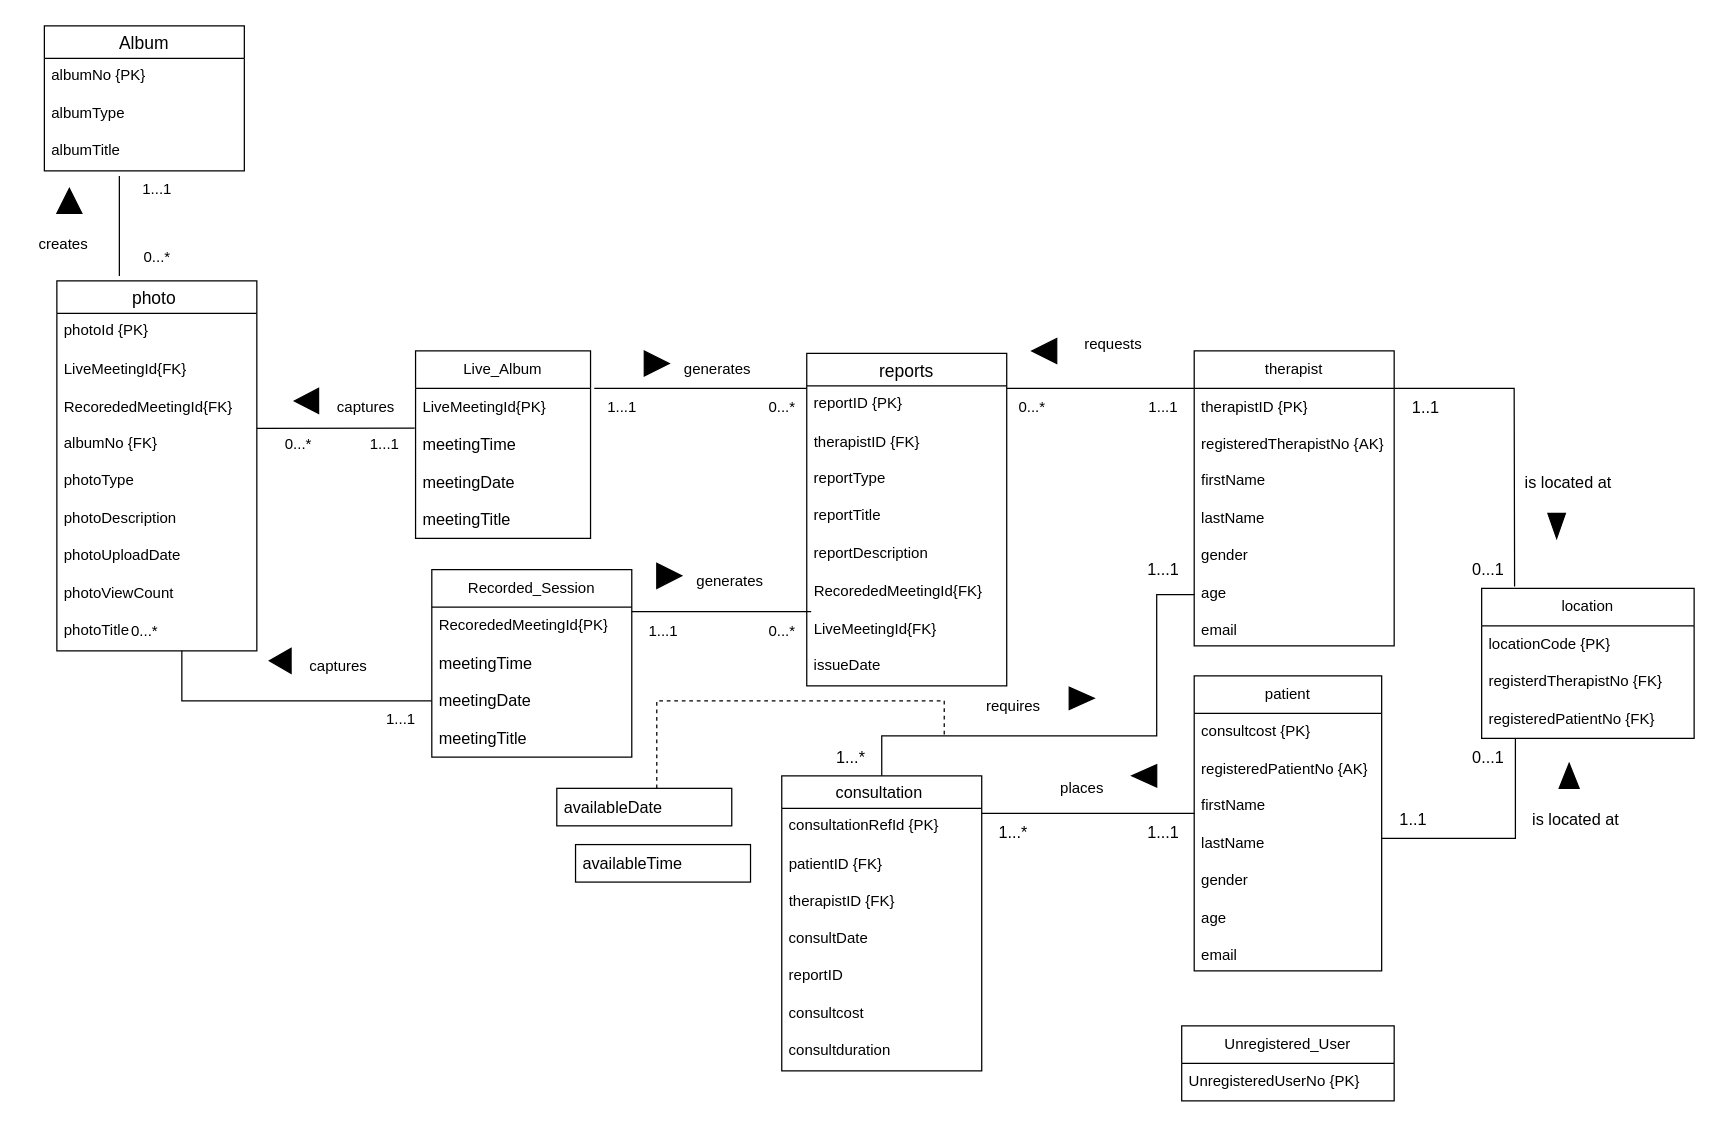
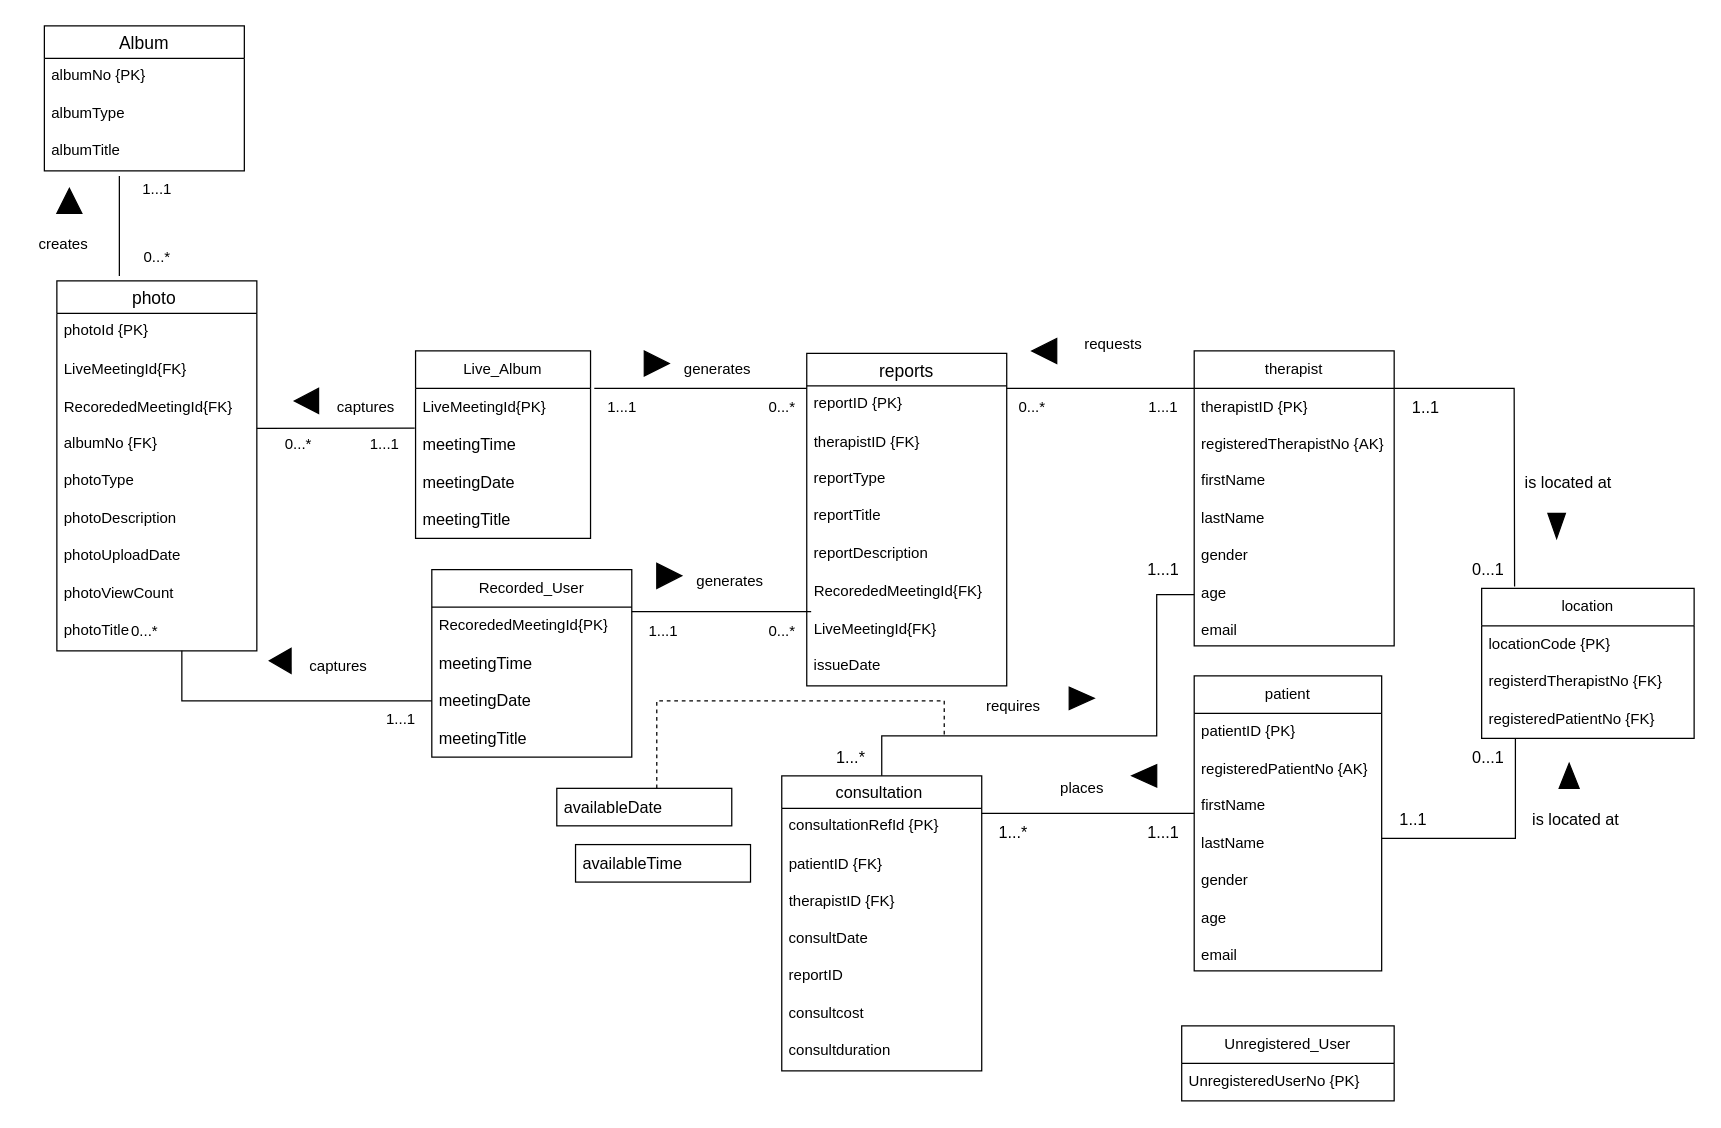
node "Recorded_Session": label "Recorded_Session" -> "Recorded_User"
node "consultcost {PK}": label "consultcost {PK}" -> "patientID {PK}"
